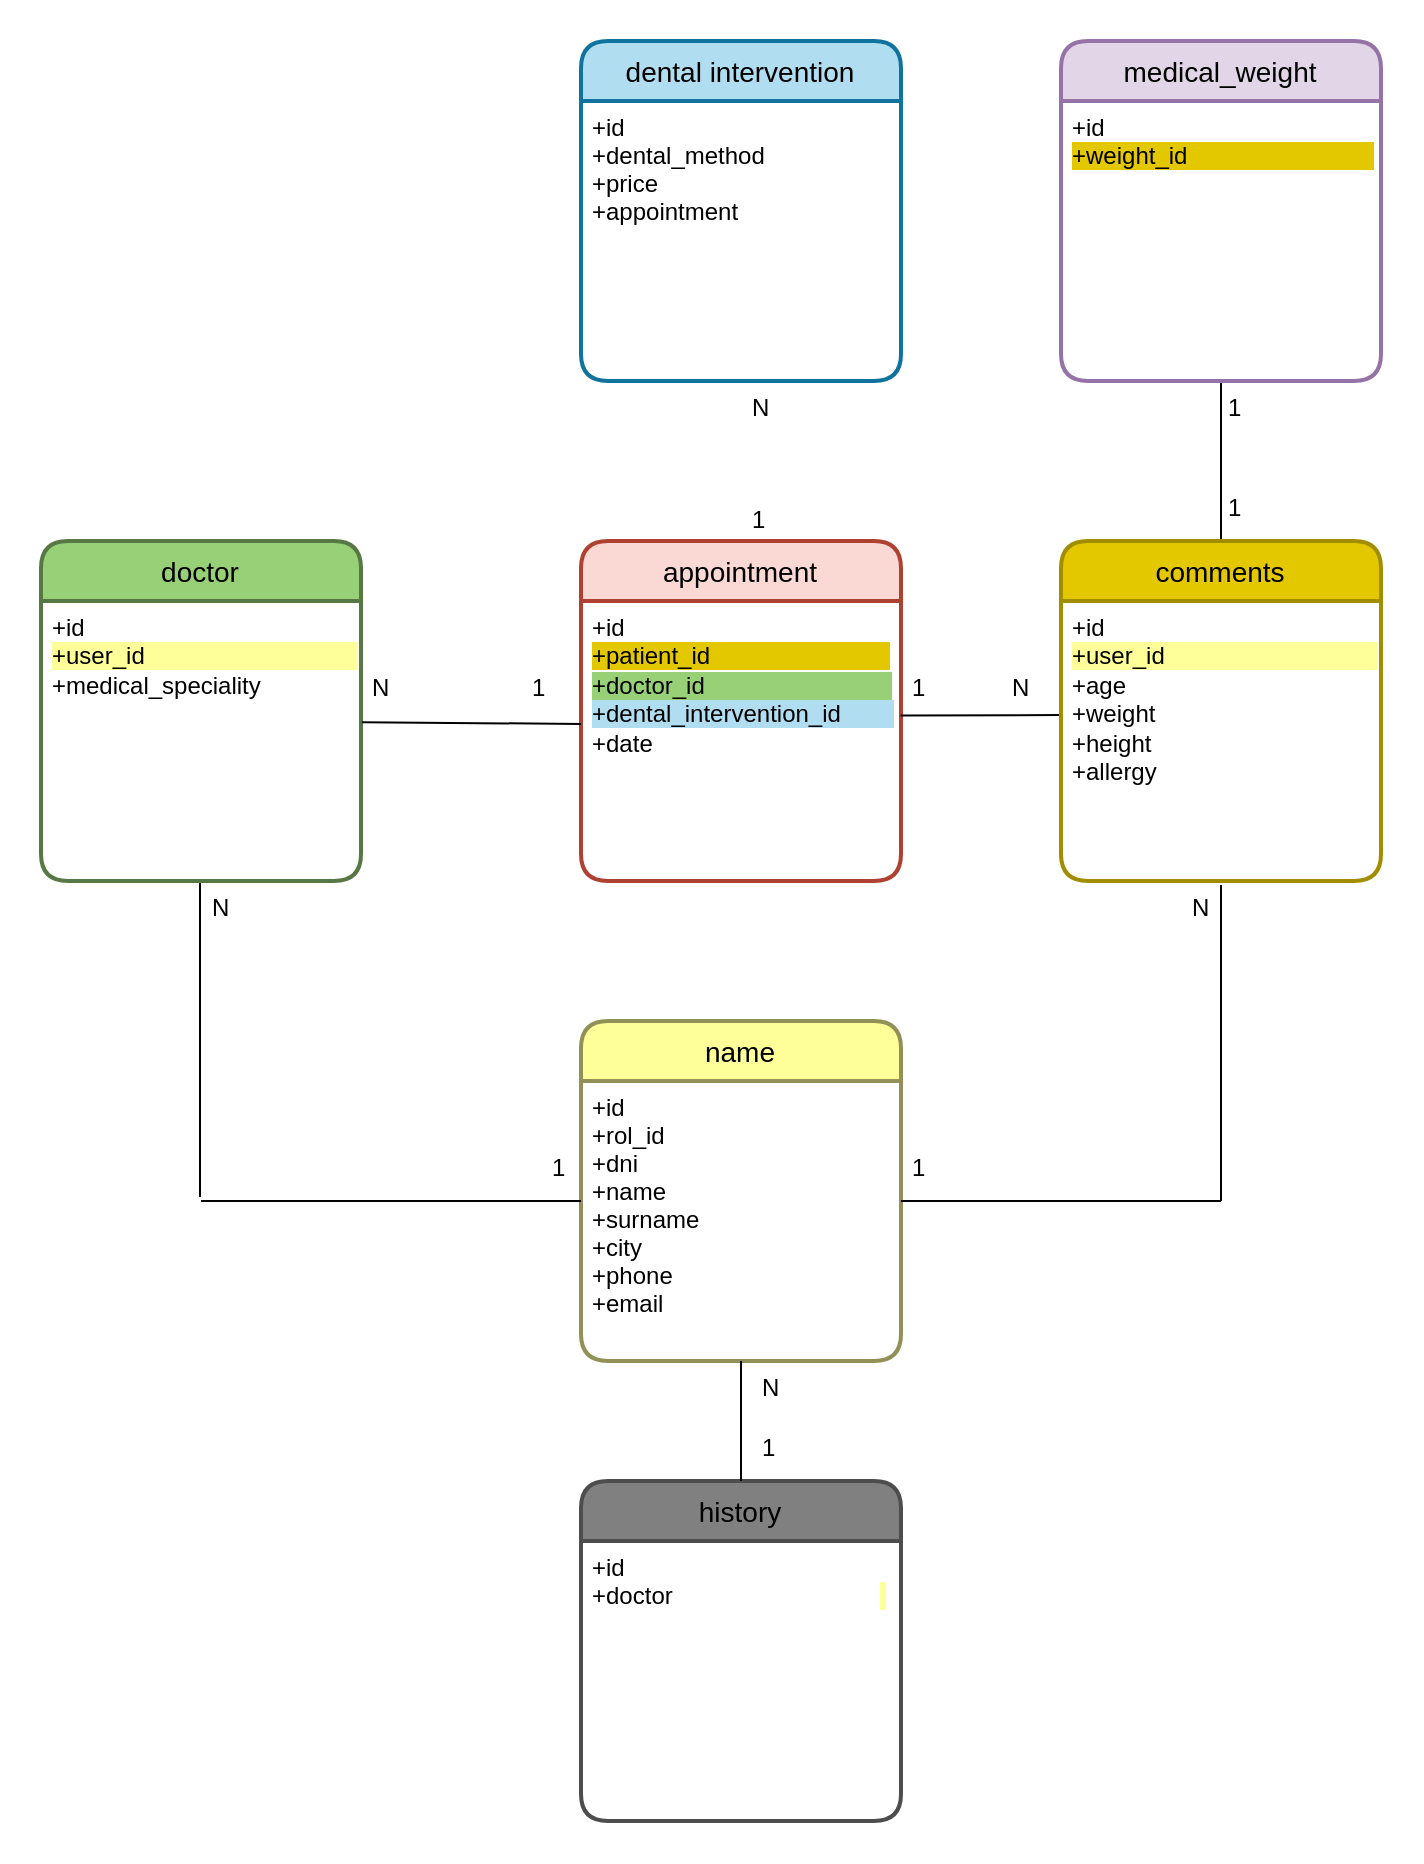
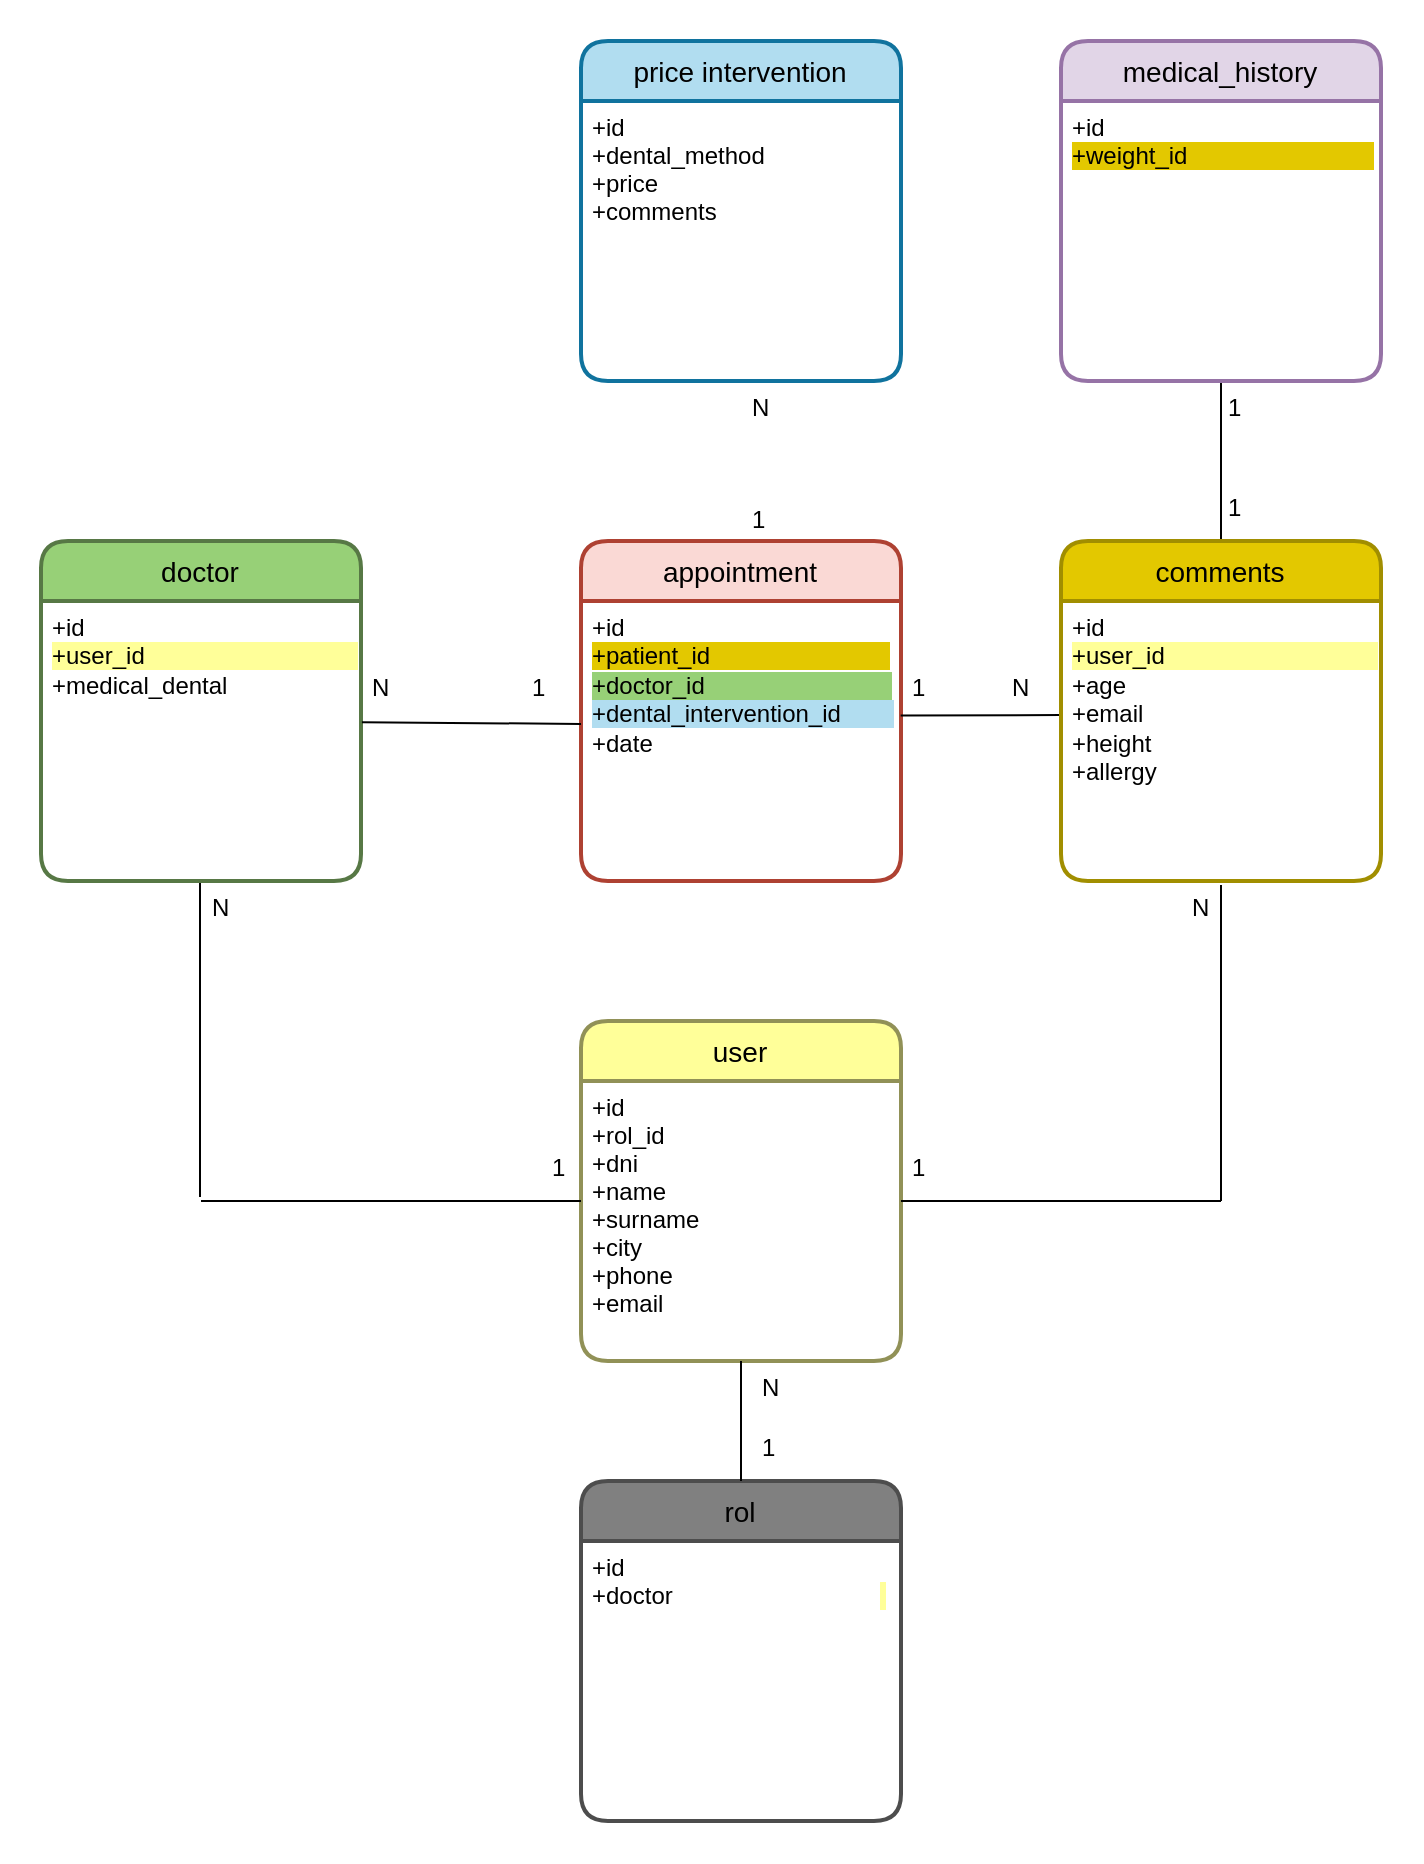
node "dental intervention": label "dental intervention" -> "price intervention"
node "medical_weight": label "medical_weight" -> "medical_history"
node "+id +dental_method +price +appointment": label "+id +dental_method +price +appointment" -> "+id +dental_method +price +comments"
node "+id +user_id +medical_speciality": label "+id +user_id +medical_speciality" -> "+id +user_id +medical_dental"
node "+id +user_id +age+weight+height+allergy": label "+id +user_id +age+weight+height+allergy" -> "+id +user_id +age+email+height+allergy"
node "name": label "name" -> "user"
node "history": label "history" -> "rol"
